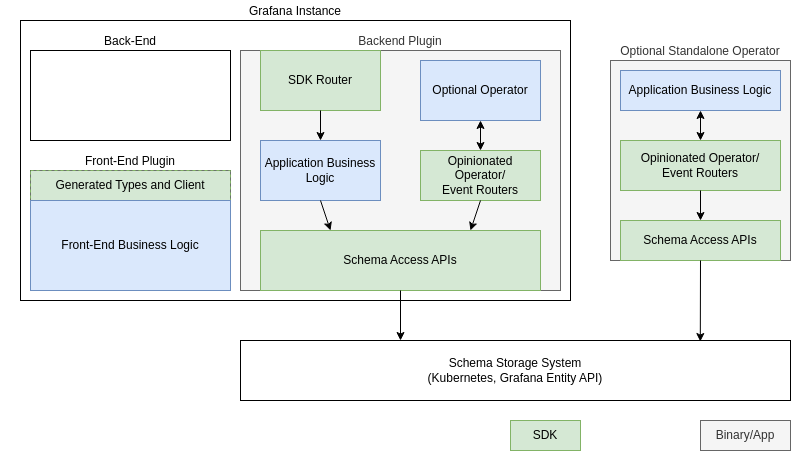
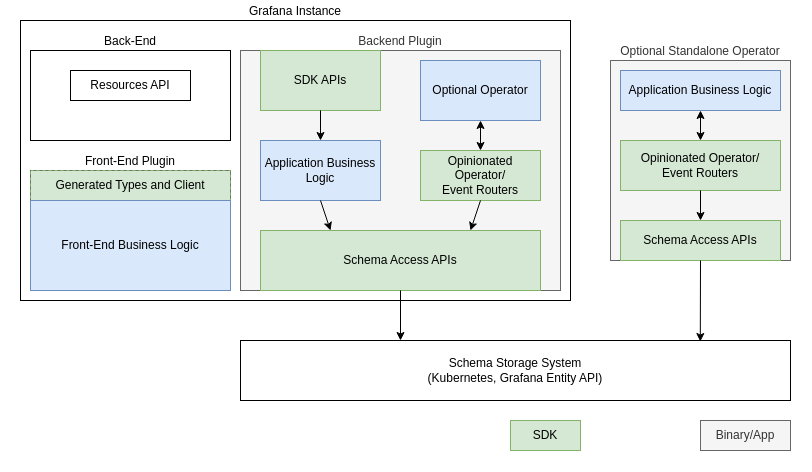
node "SDK Router": label "SDK Router" -> "SDK APIs"
node "Resources API": added
